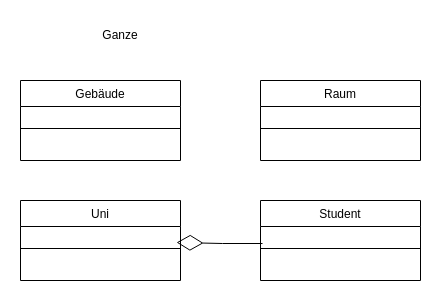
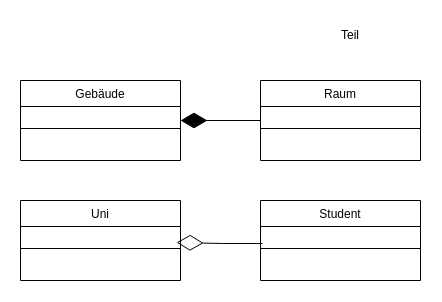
node "Ganze": removed
node "Teil": added
edge "Raum" -> "Gebäude": added
